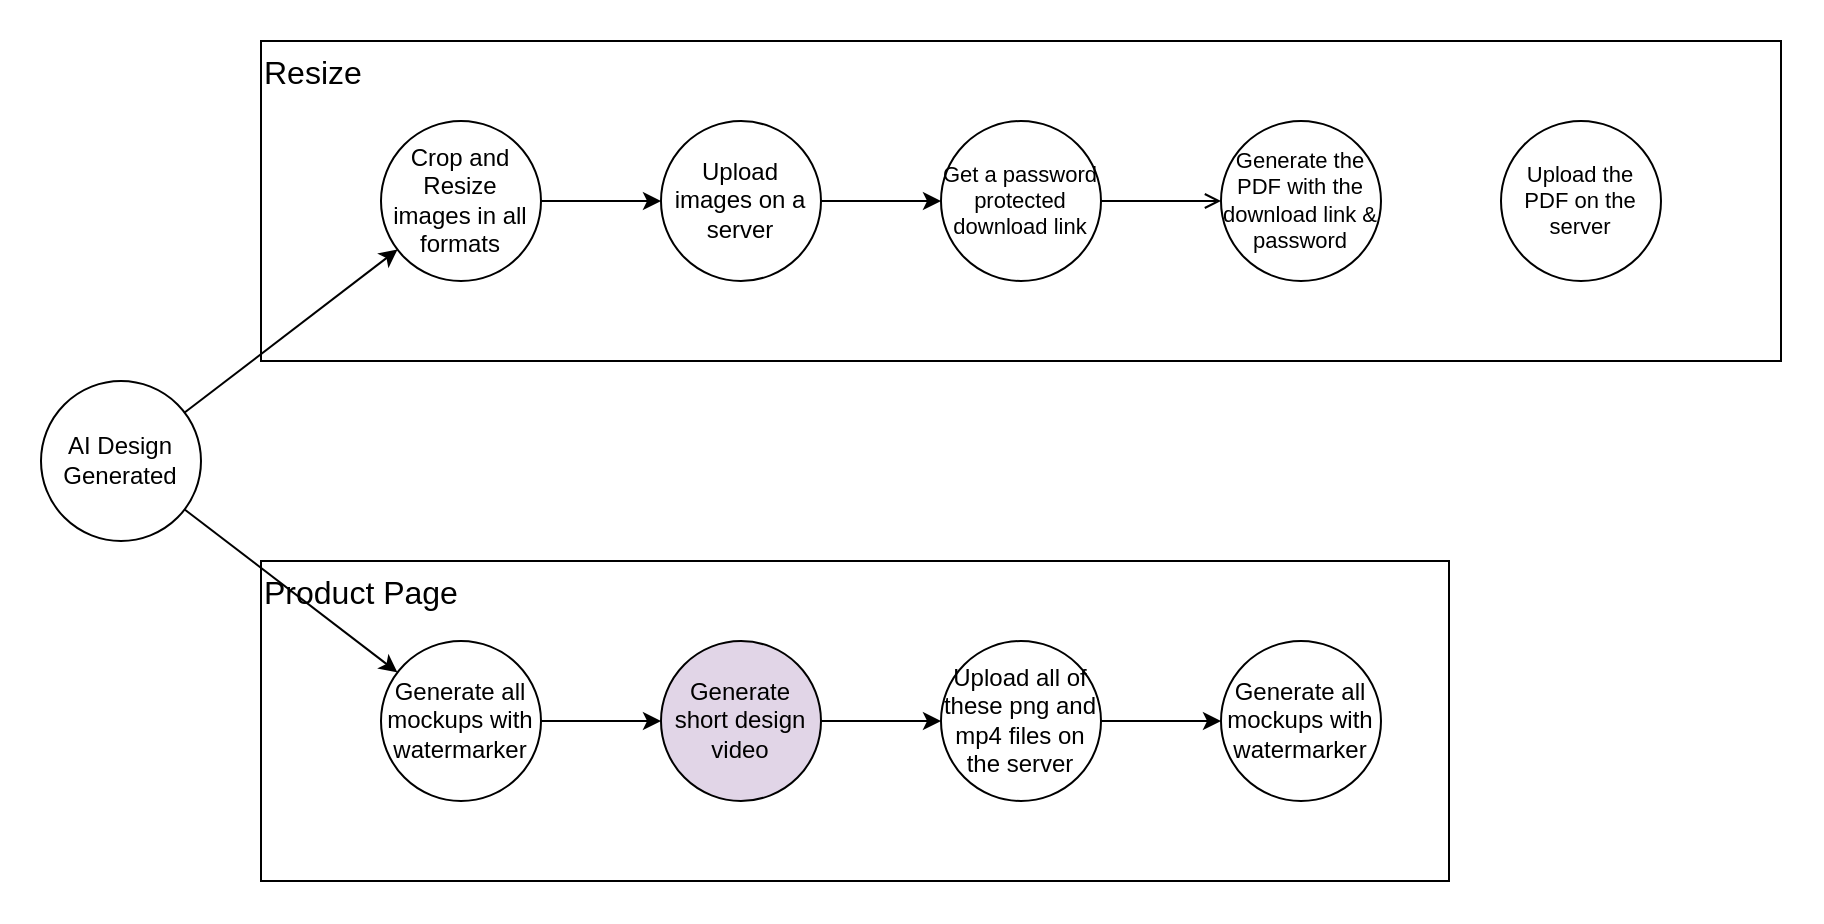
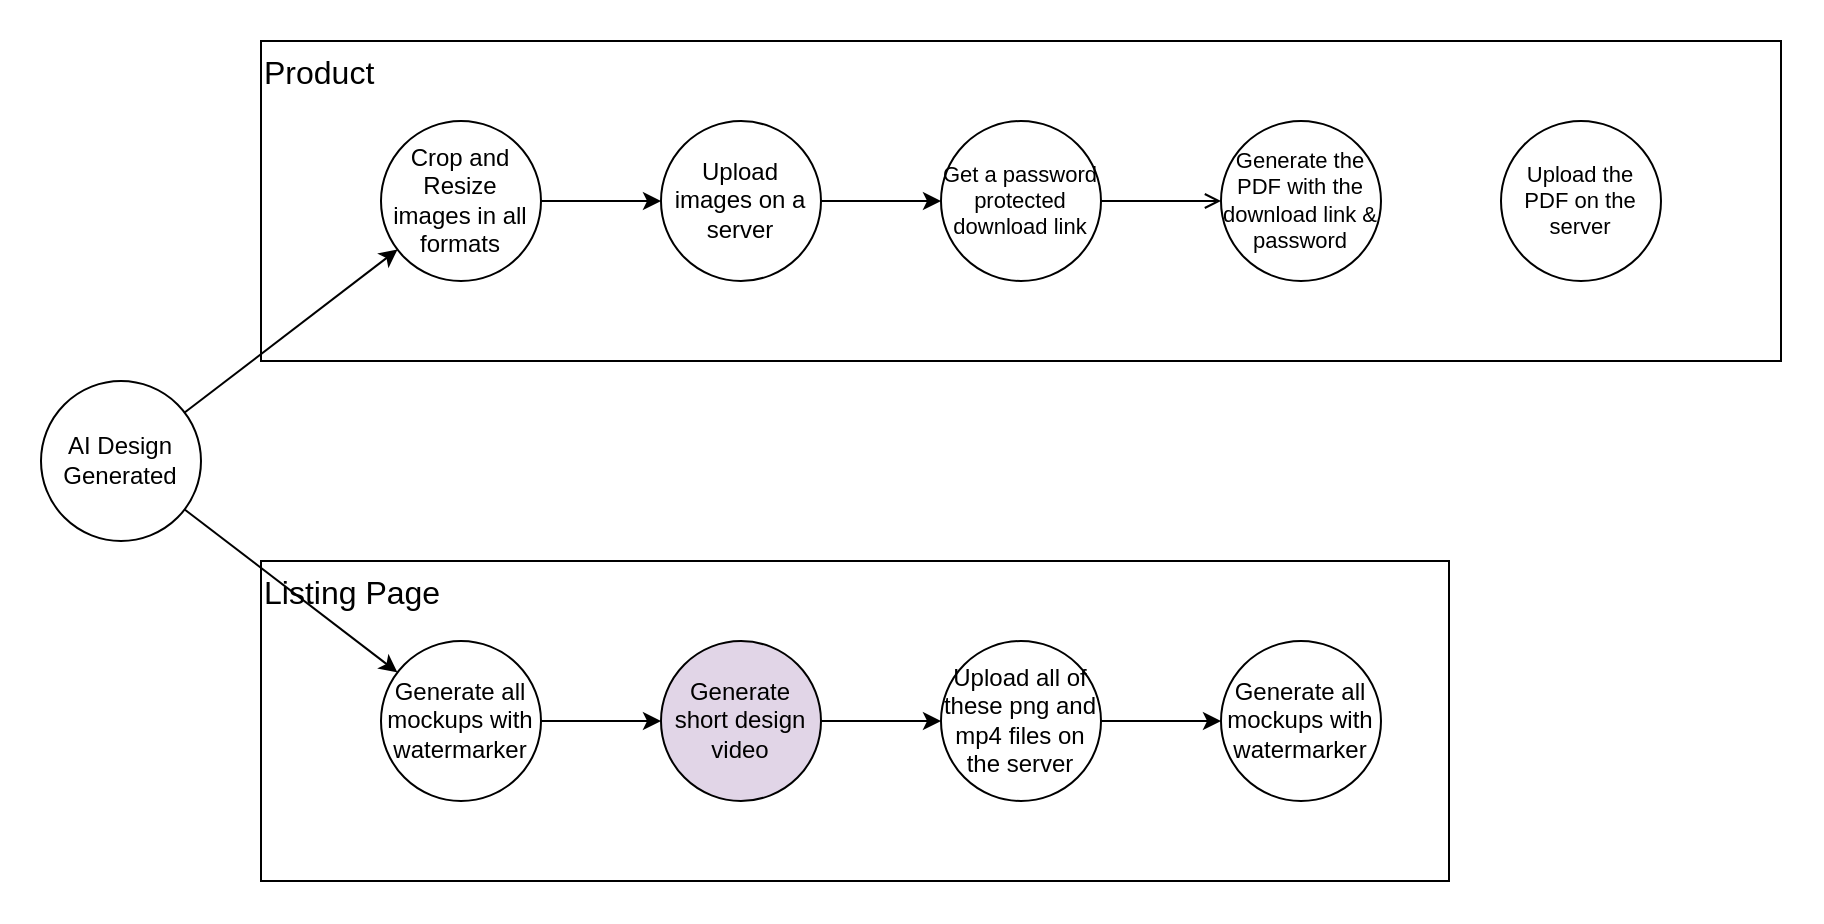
node "Resize": label "Resize" -> "Product"
node "Product Page": label "Product Page" -> "Listing Page"
